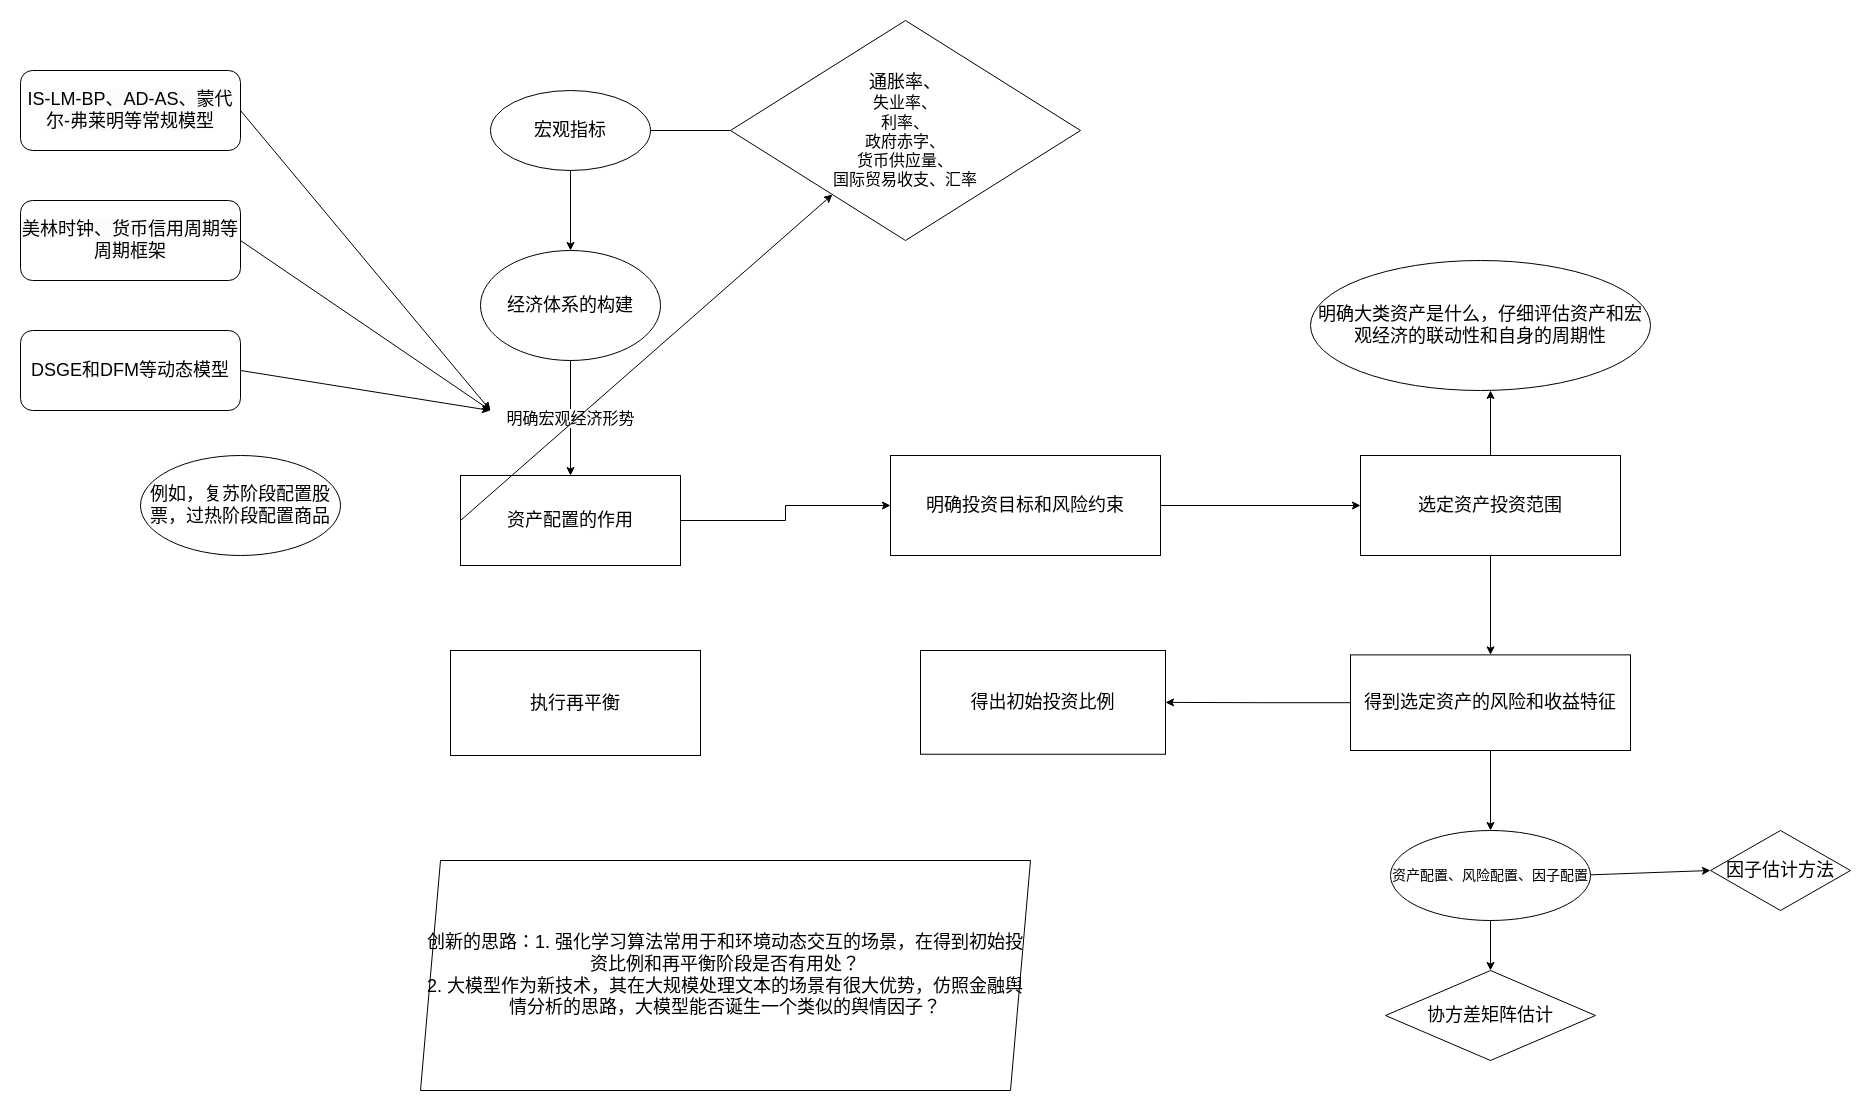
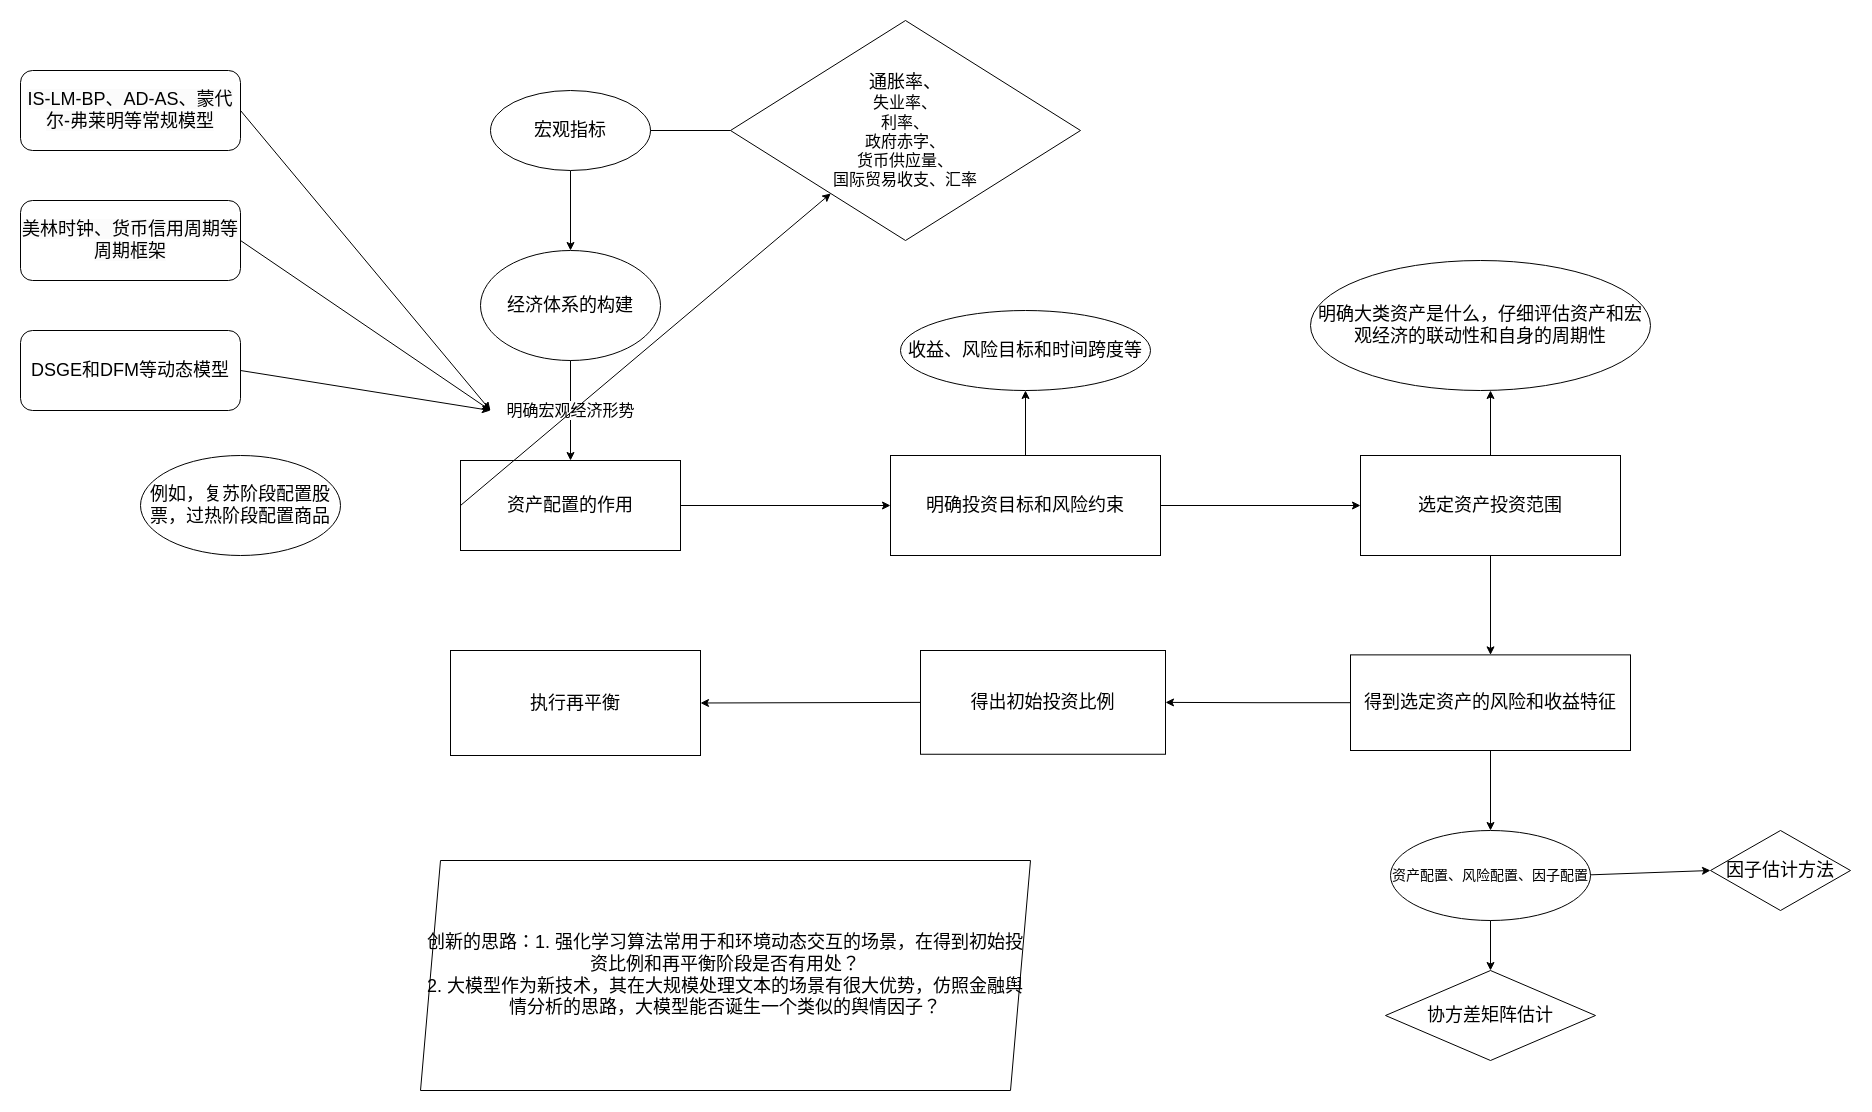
node "收益、风险目标和时间跨度等": added
edge "明确投资目标和风险约束" -> "收益、风险目标和时间跨度等": added
node "资产配置的作用": moved (571, 521) -> (571, 506)
edge "得出初始投资比例" -> "执行再平衡": added
